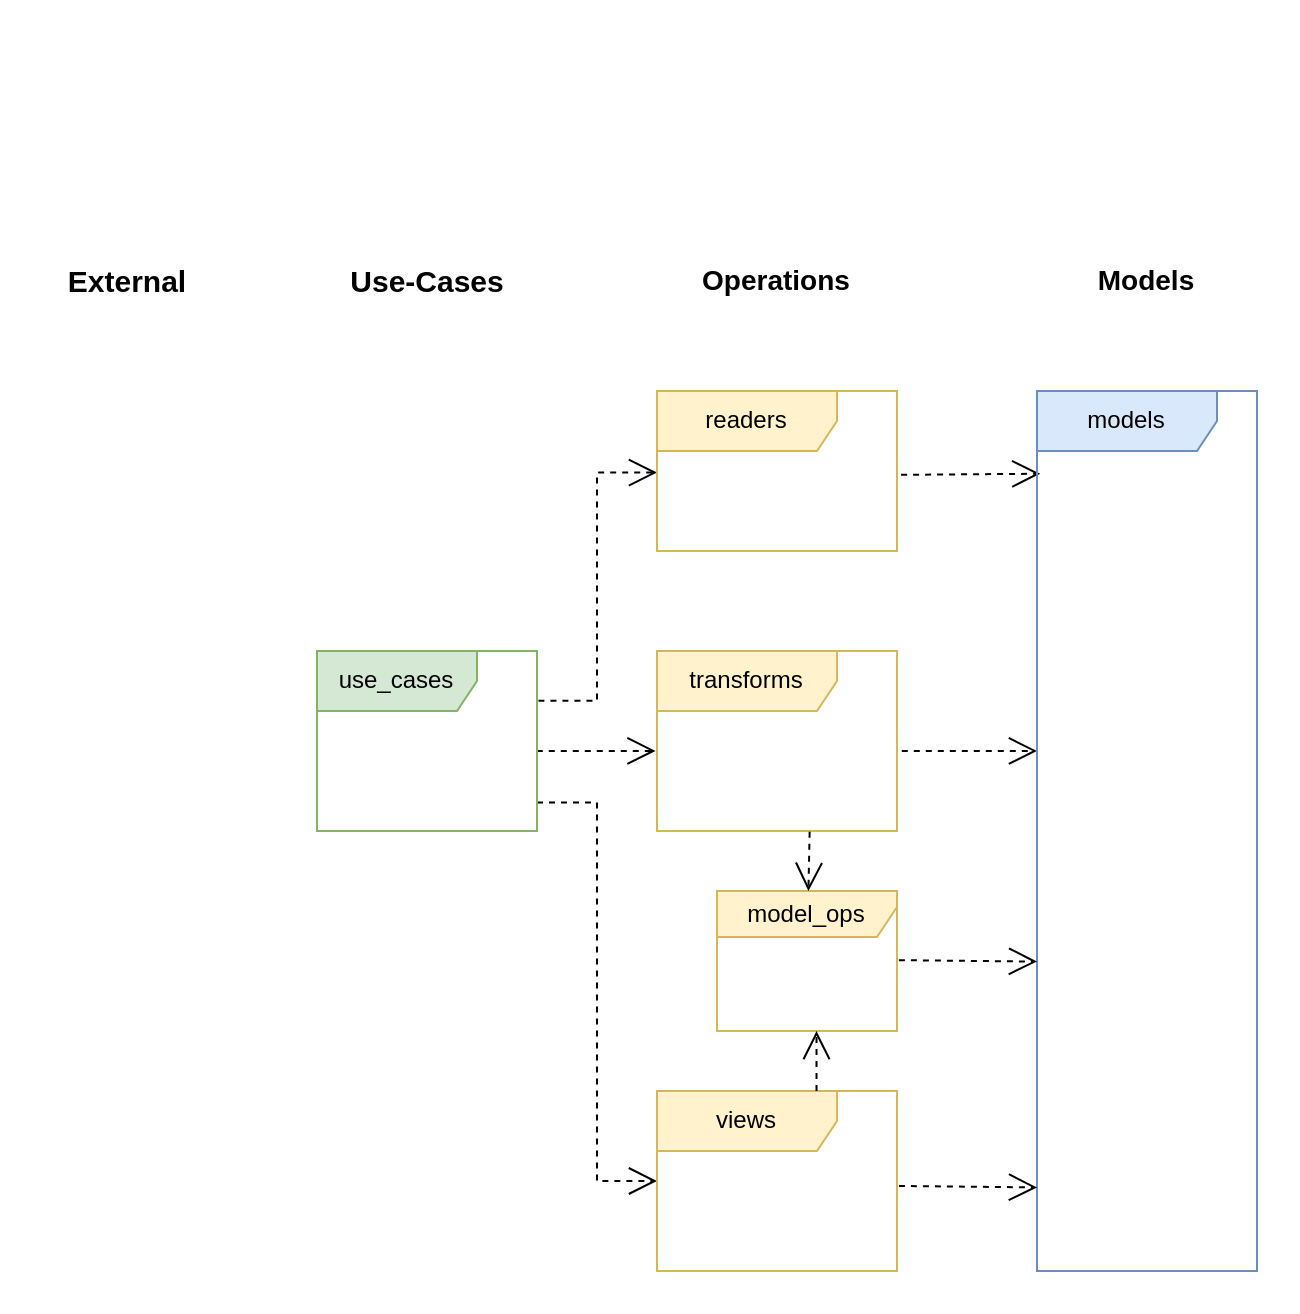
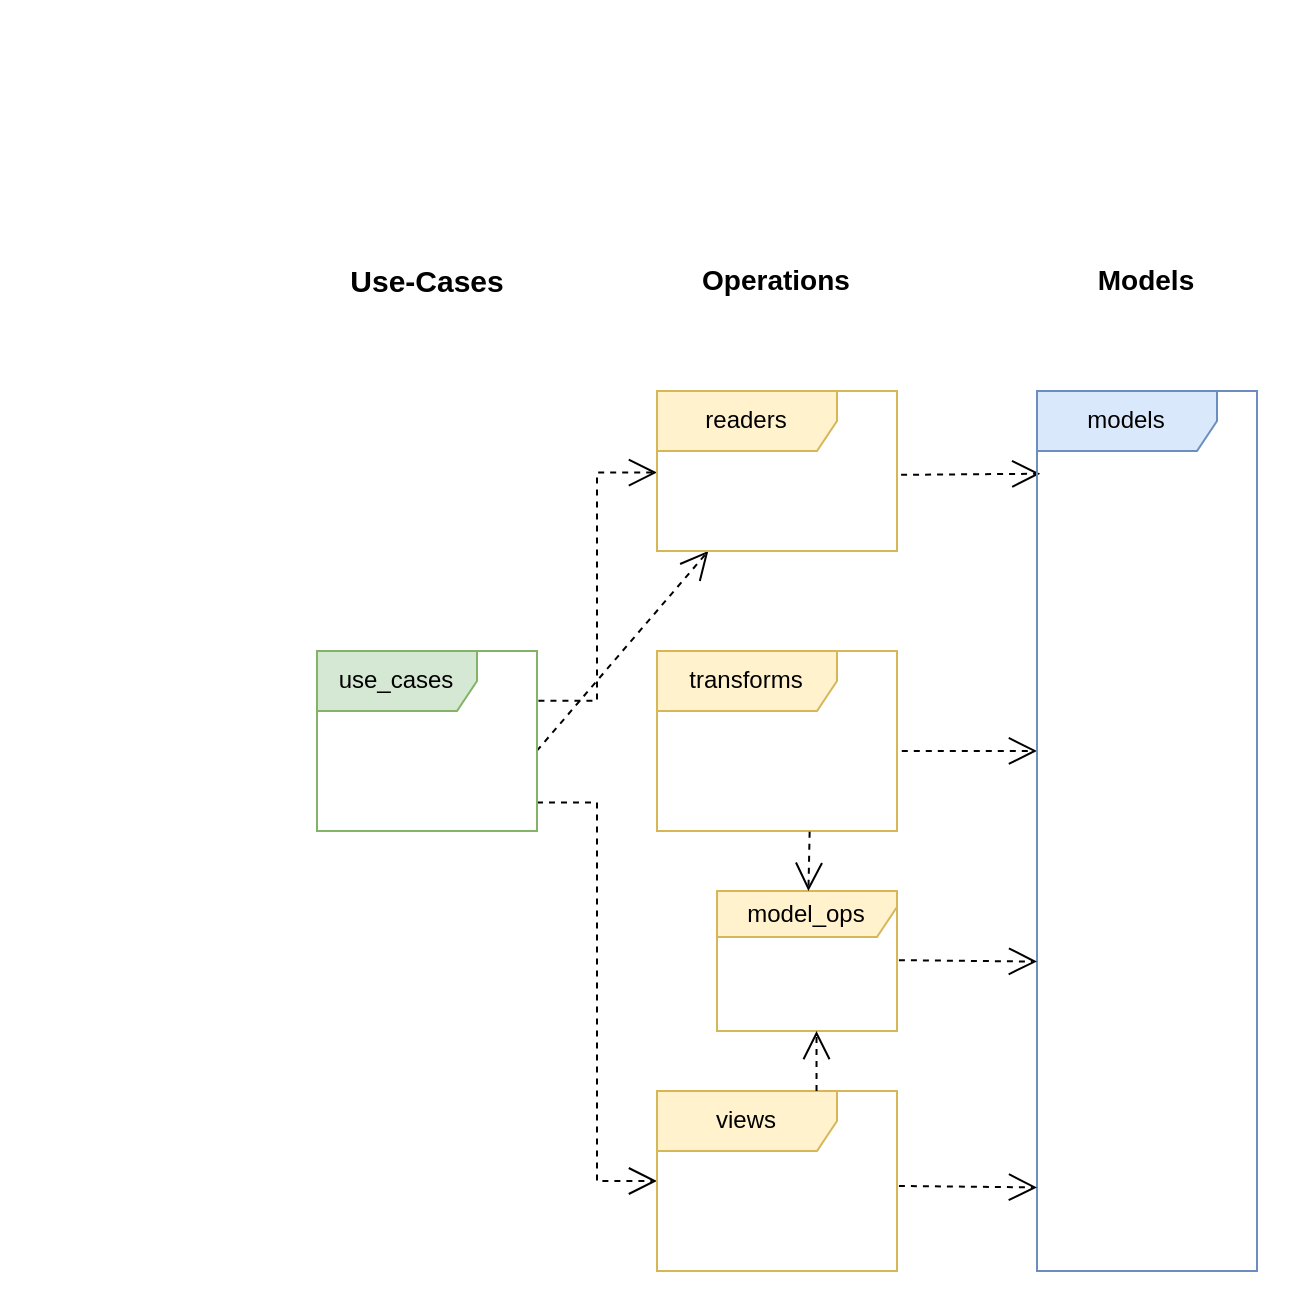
node "External": removed
edge "use_cases" -> "transforms": now "use_cases" -> "readers"
